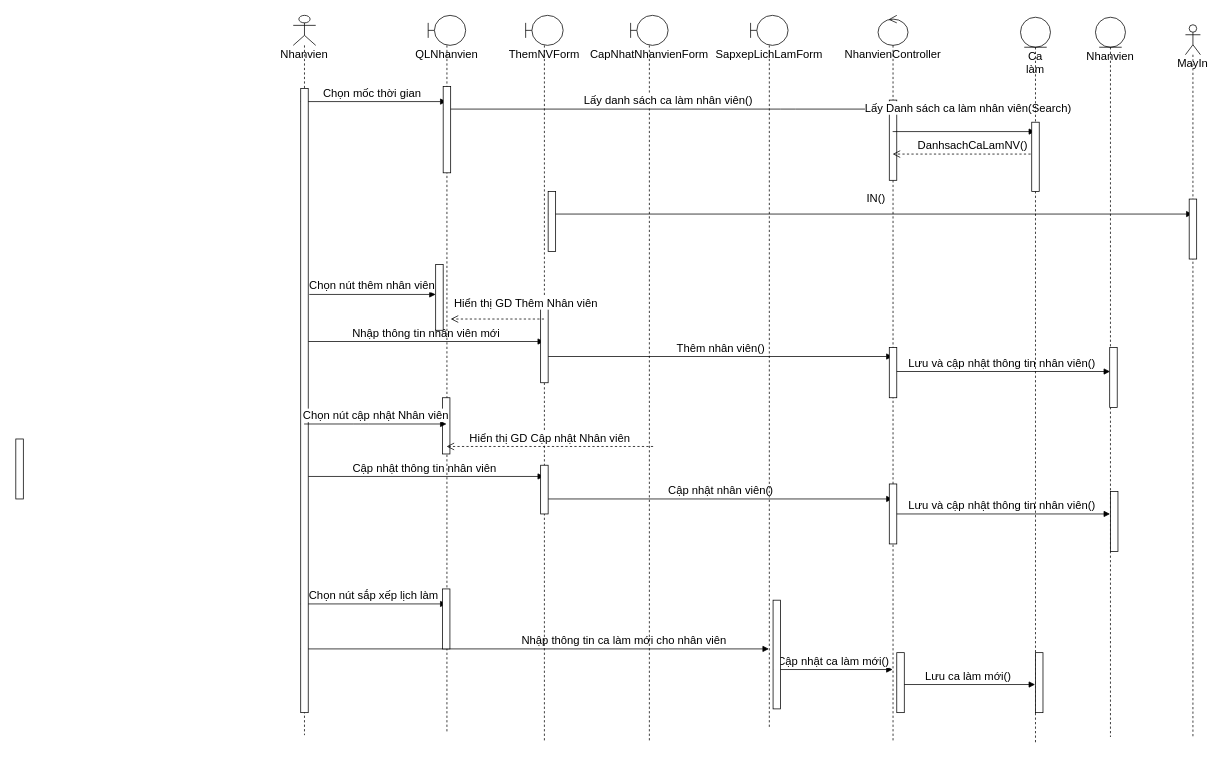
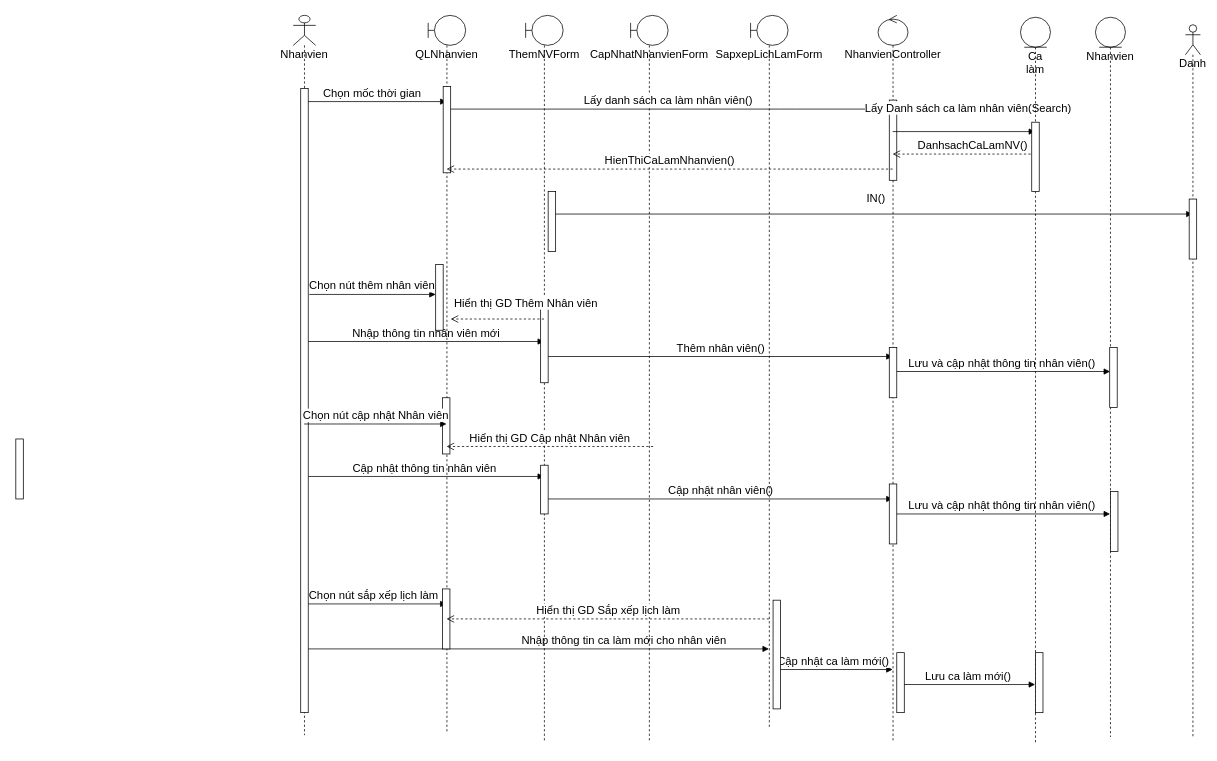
node "MayIn": label "MayIn" -> "Danh"
edge "NhanvienController" -> "QLNhanvien": added, label "HienThiCaLamNhanvien()"
edge "SapxepLichLamForm" -> "QLNhanvien": added, label "Hiển thị GD Sắp xếp lịch làm"
